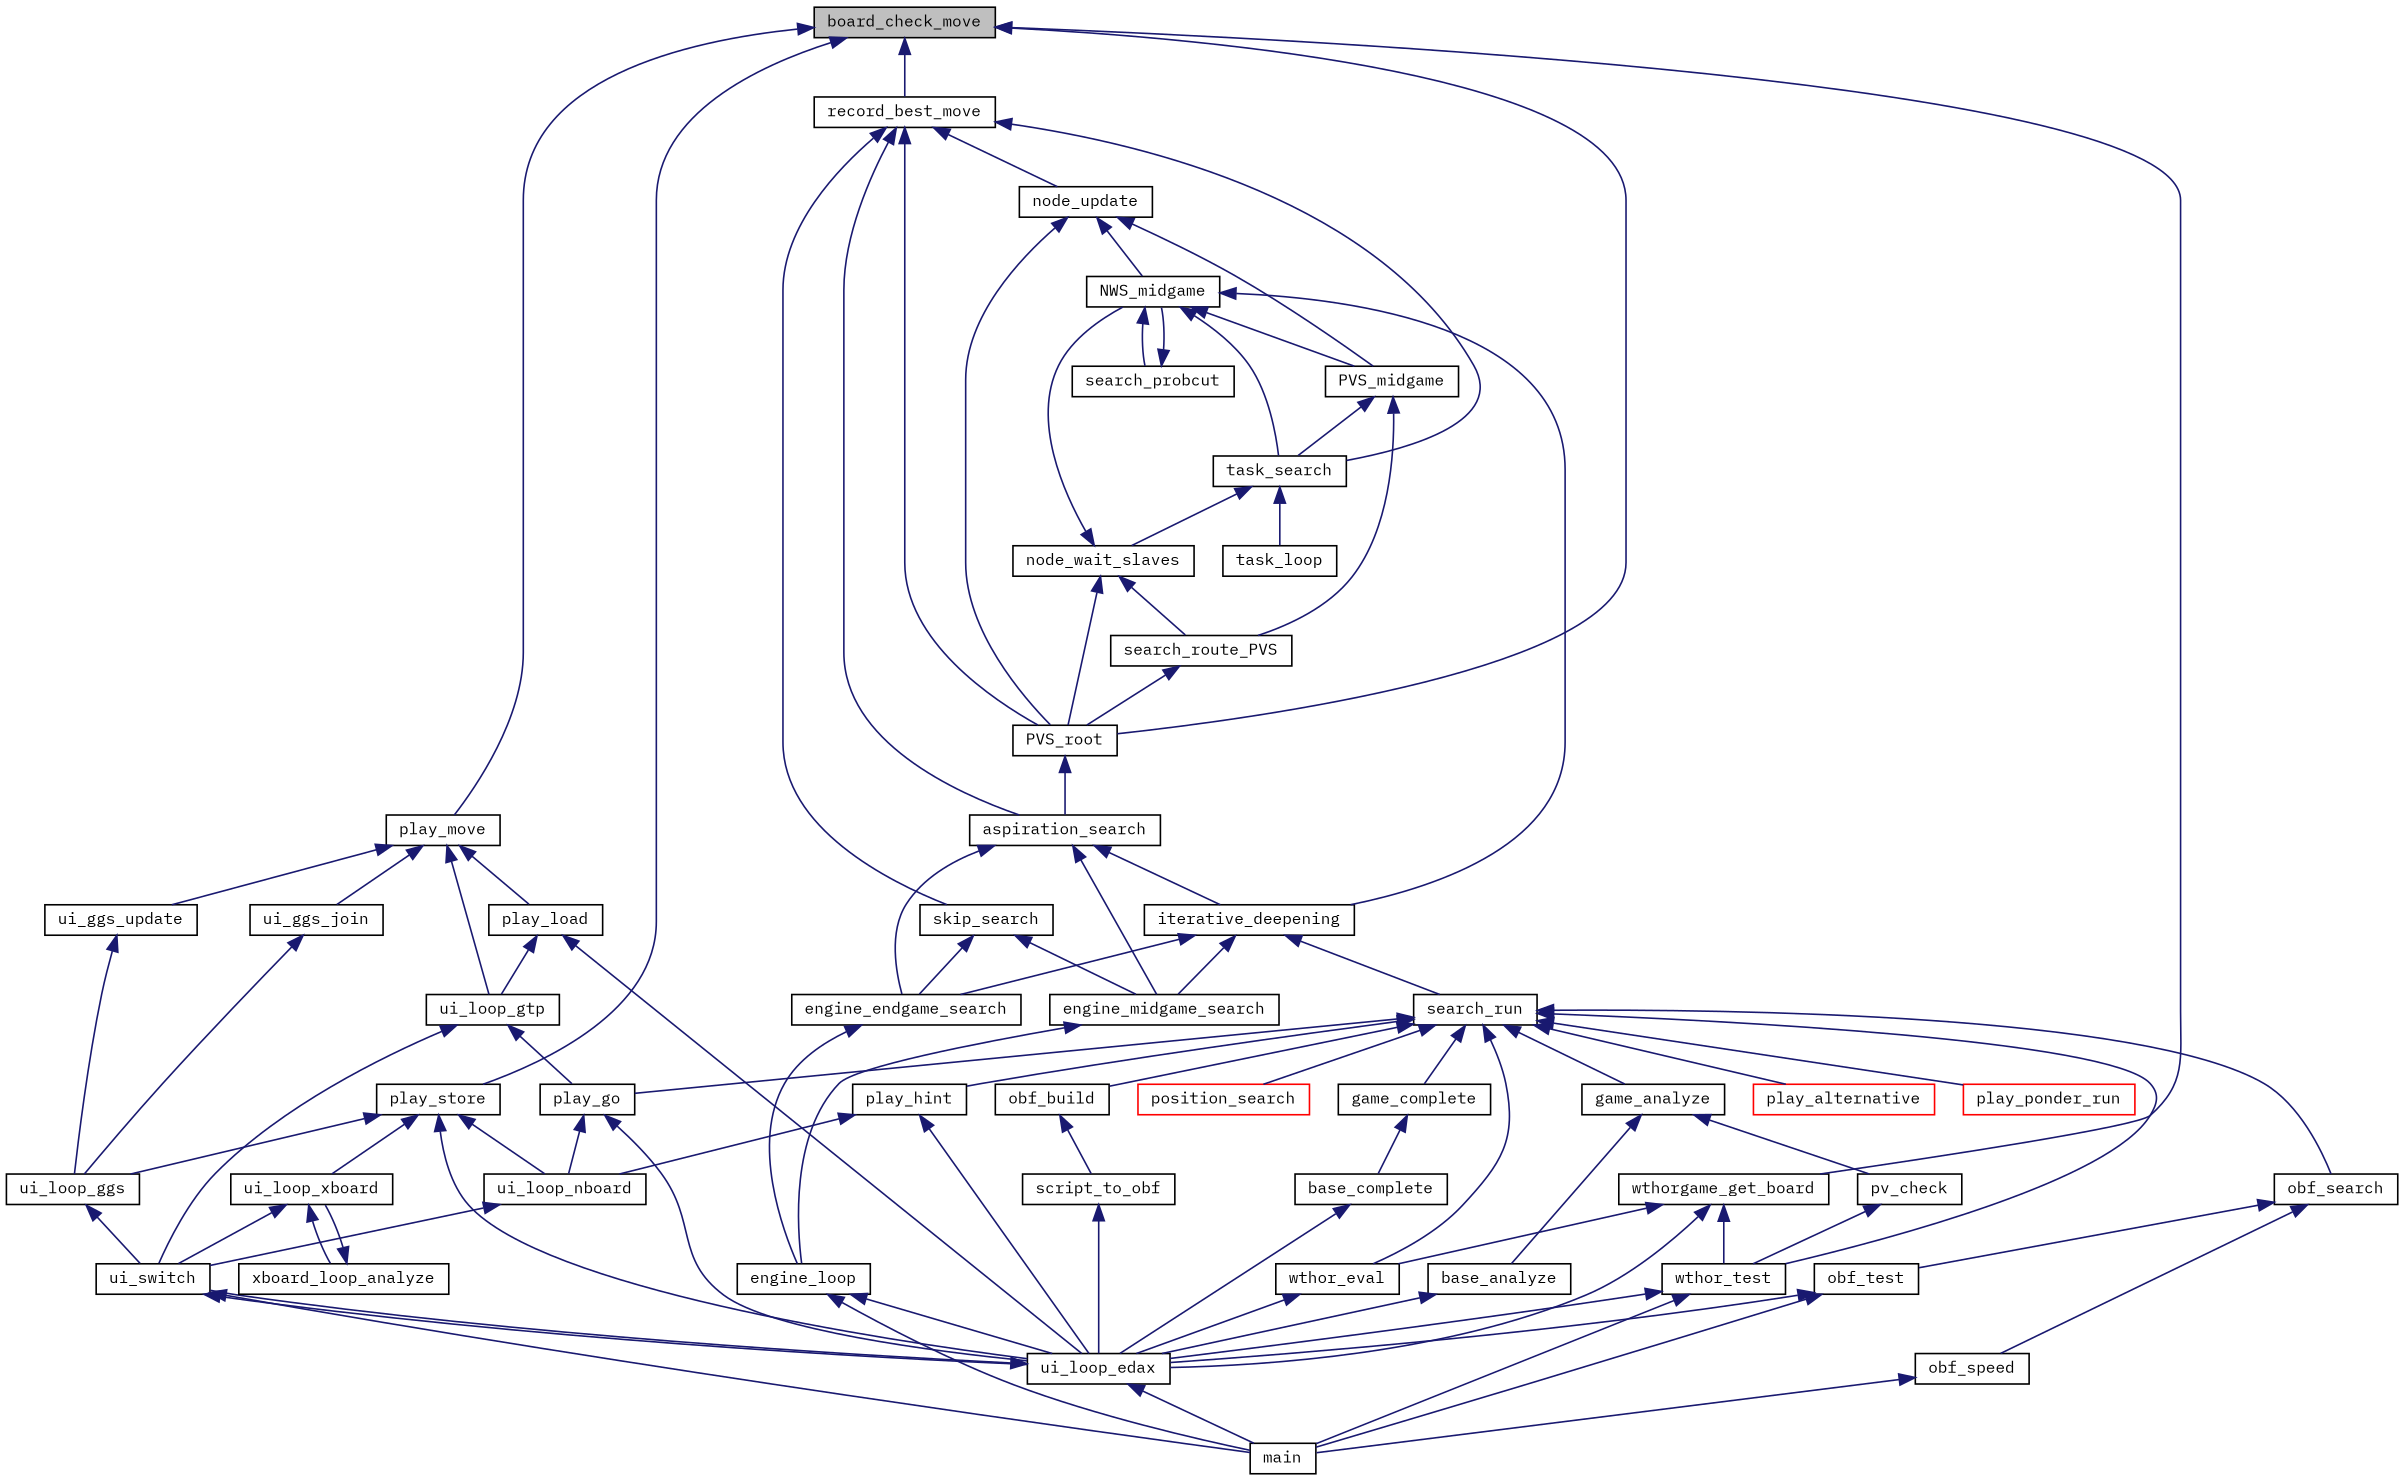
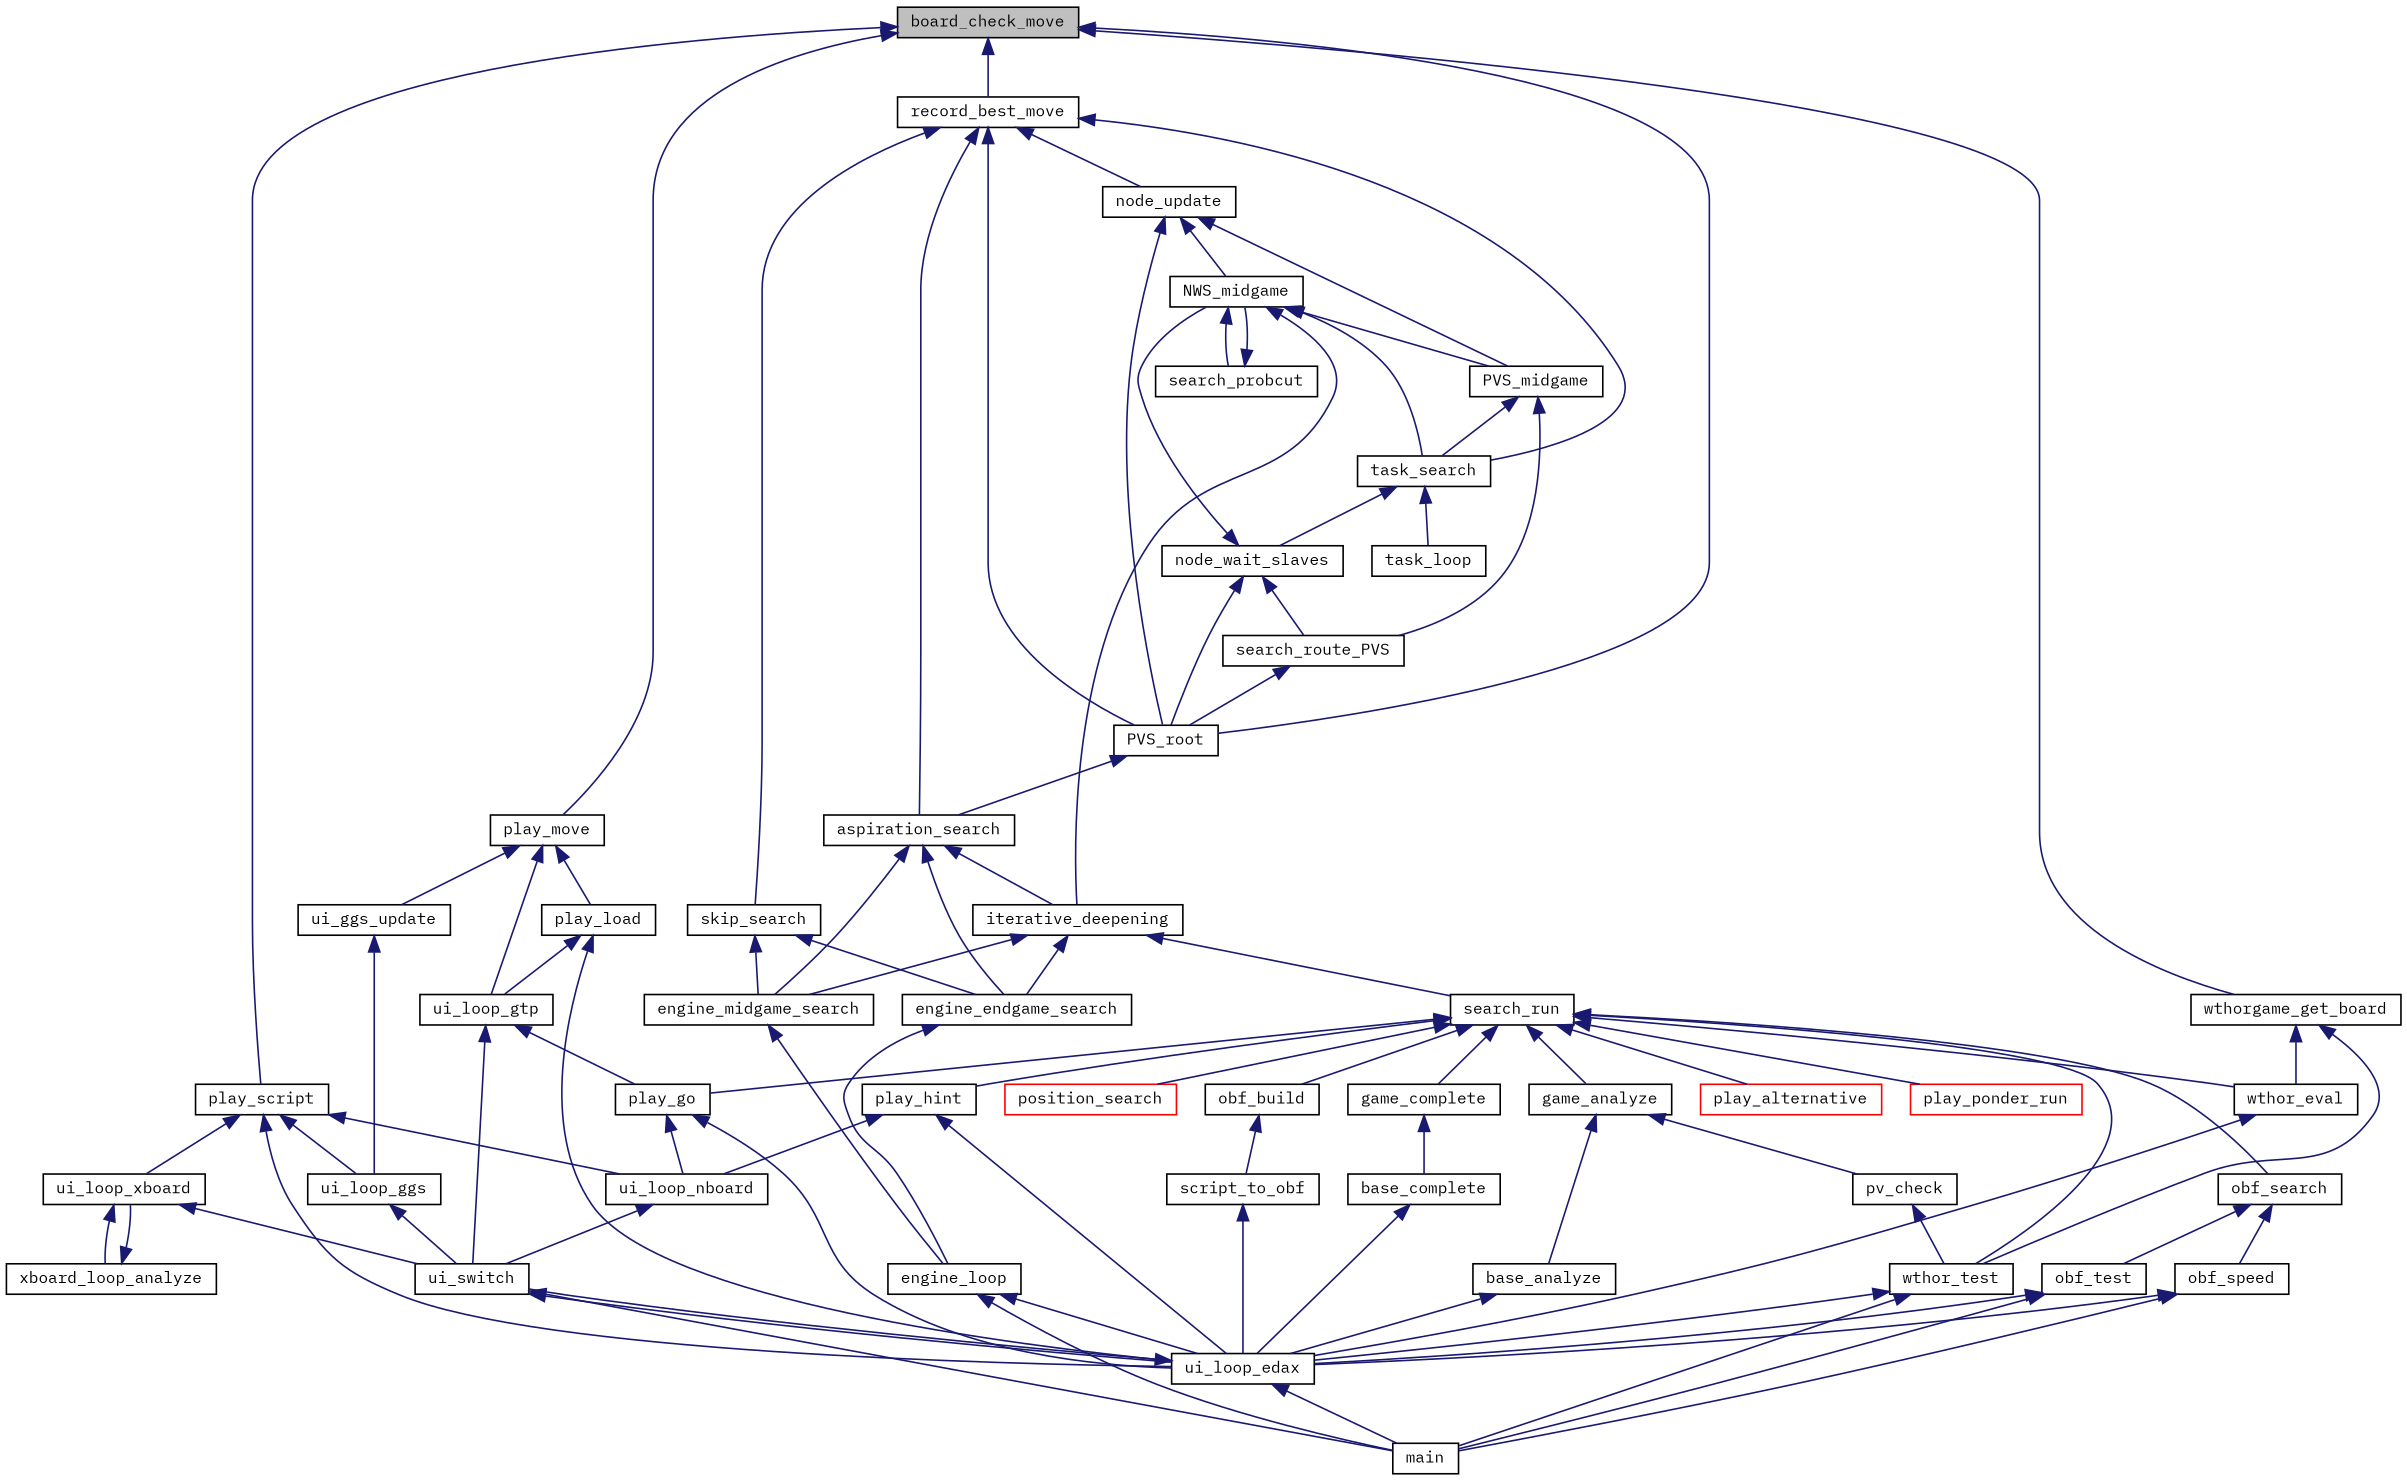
node "ui_ggs_join": removed
node "play_store": label "play_store" -> "play_script"
edge "ui_loop_edax" -> "wthorgame_get_board": now "ui_loop_edax" -> "obf_speed"
